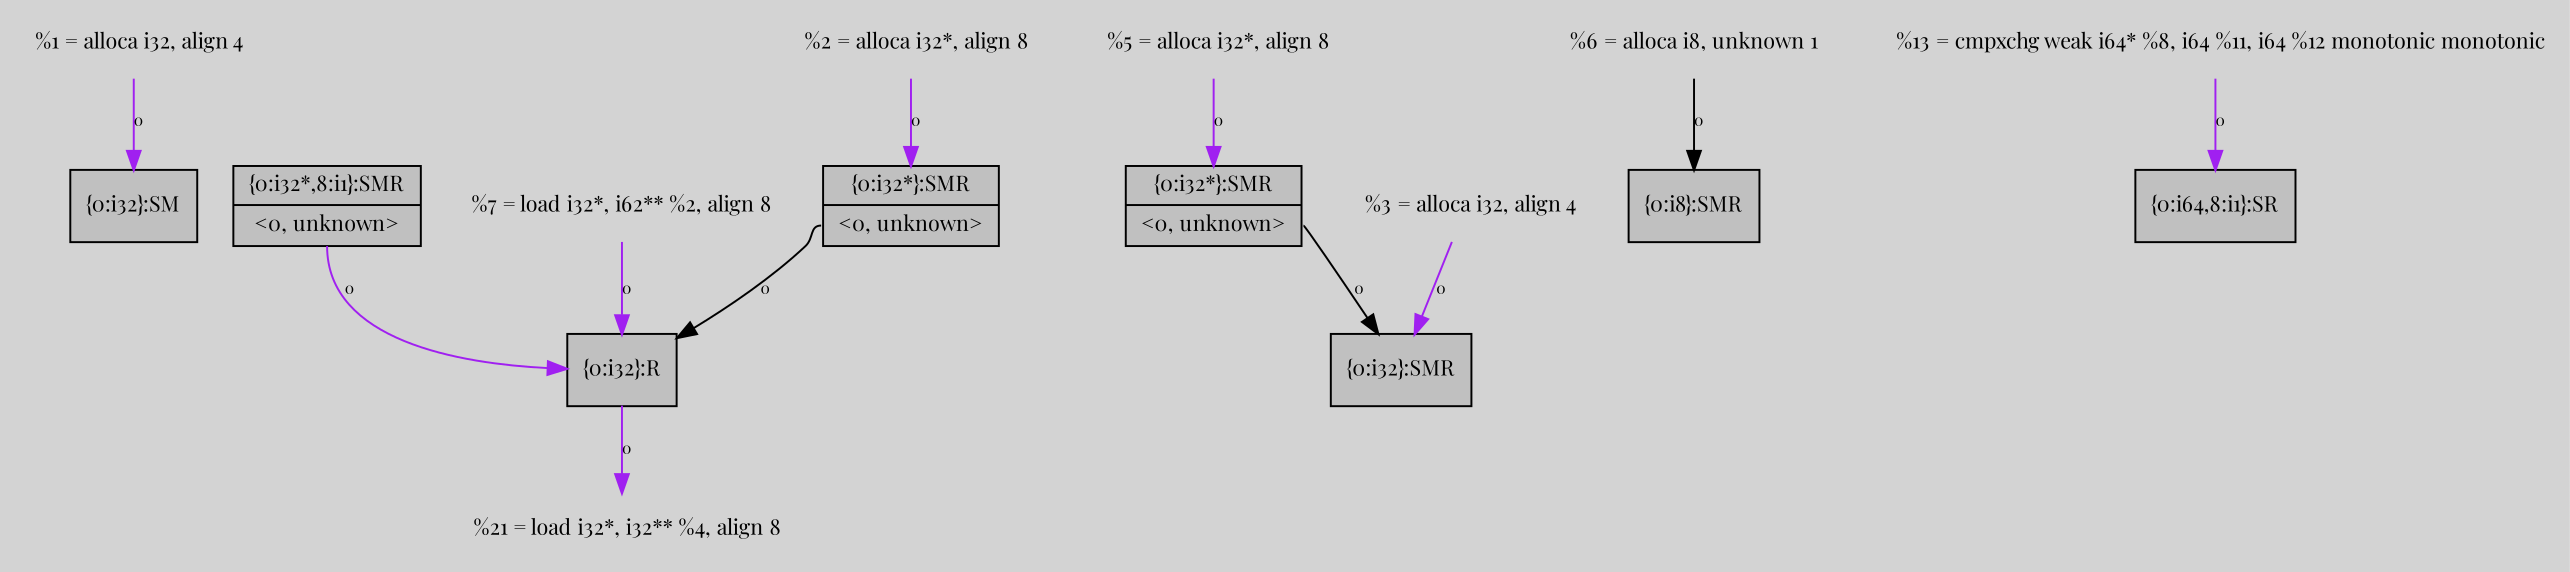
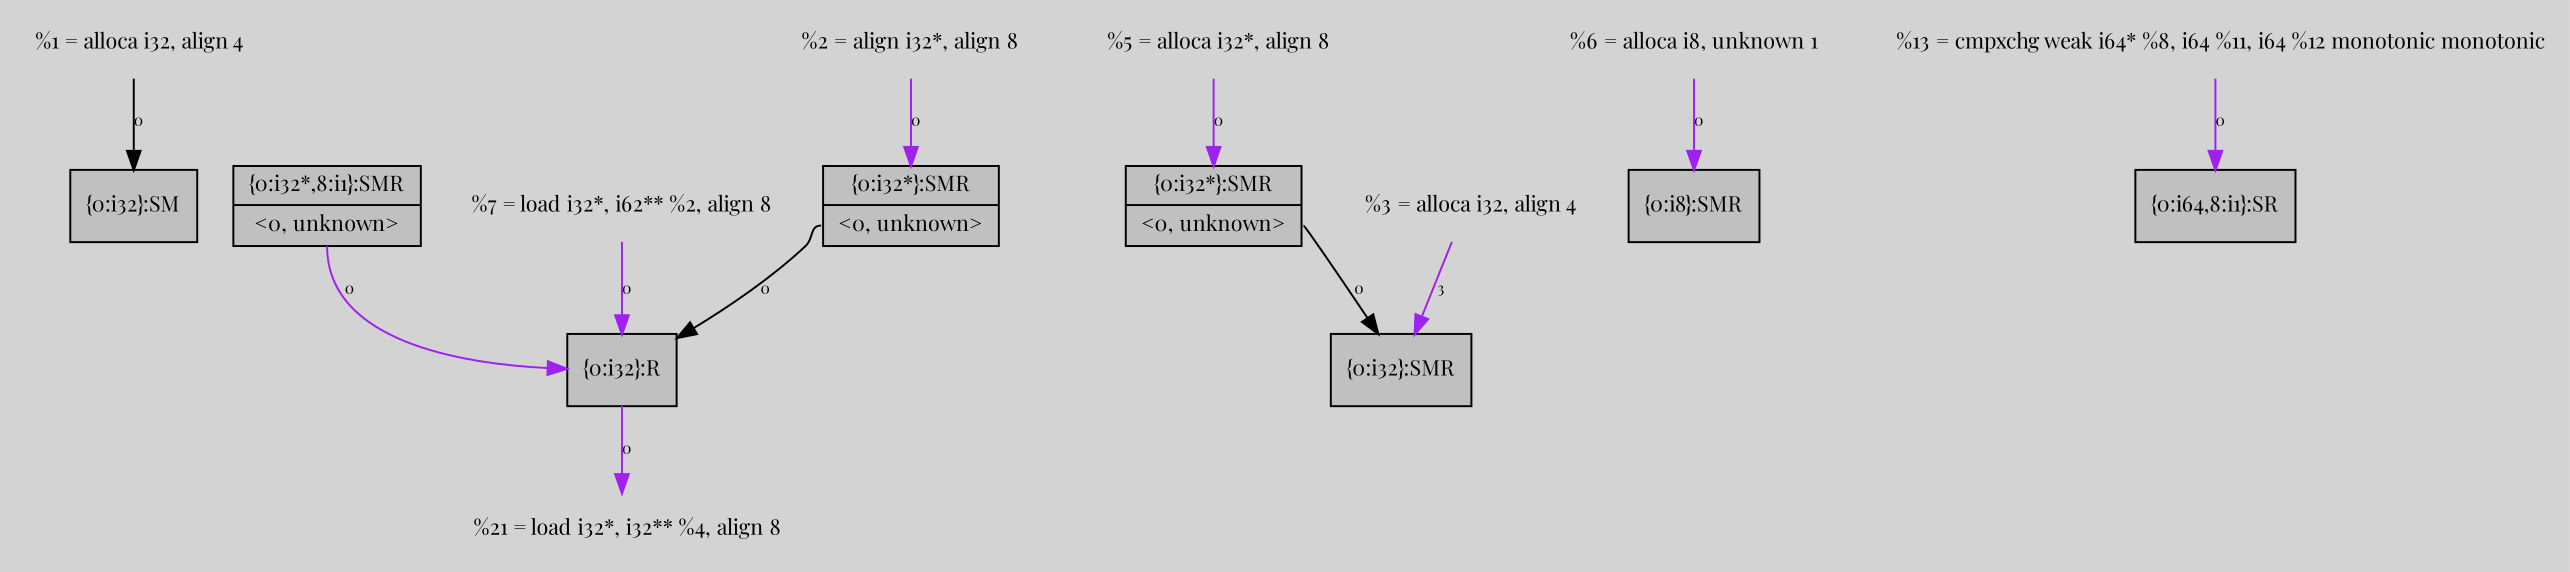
node "%2 = alloca i32*, align 8": label "%2 = alloca i32*, align 8" -> "%2 = align i32*, align 8"
edge "%1 = alloca i32, align 4" -> "{0:i32}:SM": color purple -> black
edge "%6 = alloca i8, unknown 1" -> "{0:i8}:SMR": color black -> purple
edge "%3 = alloca i32, align 4" -> "{0:i32}:SMR": label "0" -> "3"
